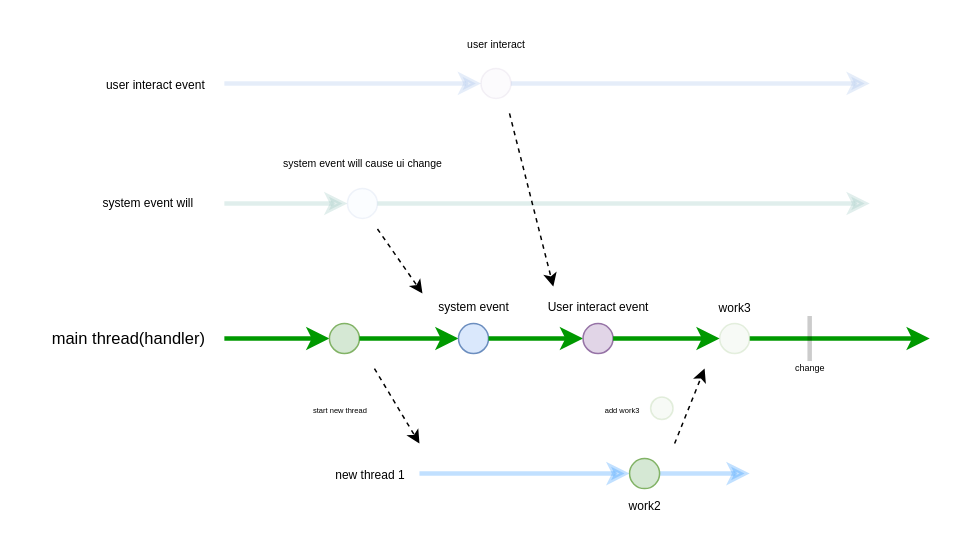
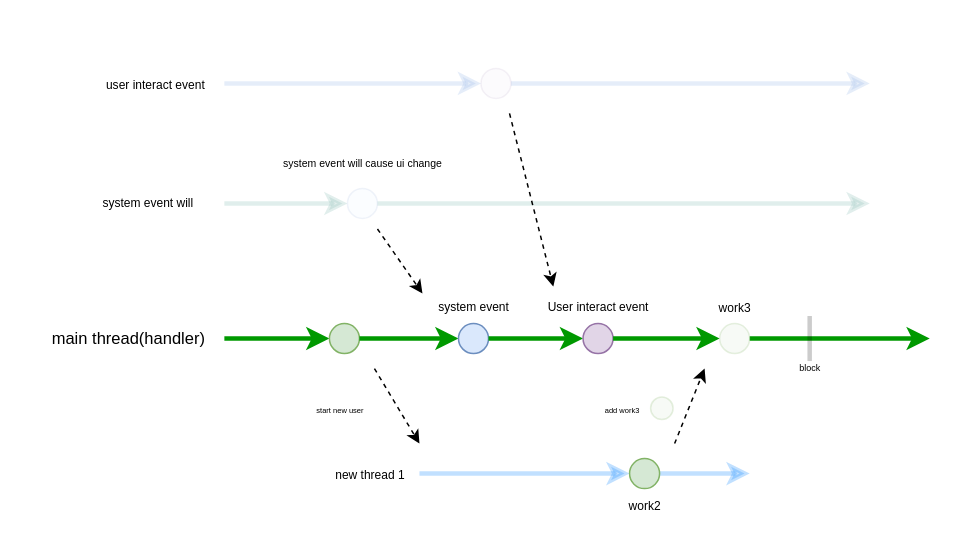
node "user interact": removed
node "change": label "change" -> "block"
node "start new thread": label "start new thread" -> "start new user"
